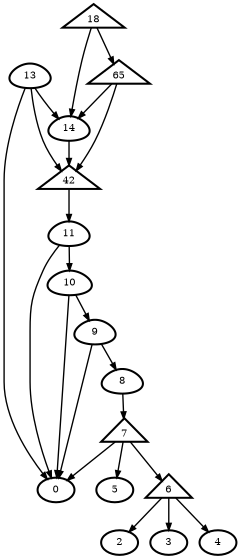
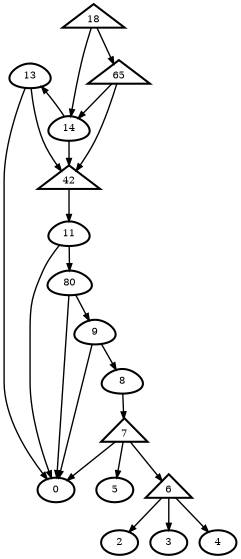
edge "13" -> "14": reversed
node "10": label "10" -> "80"
